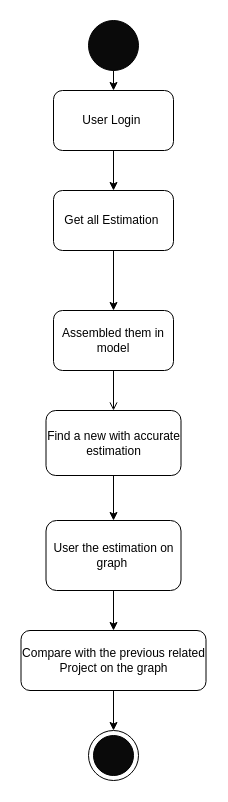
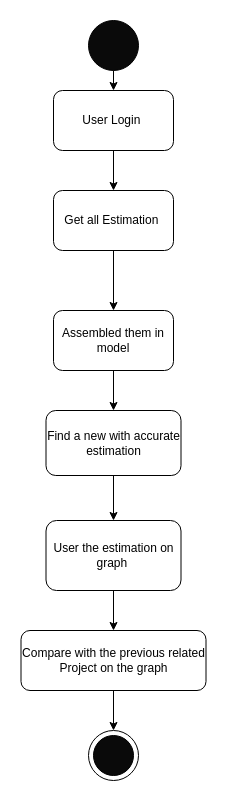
edge "Assembled them in model" -> "Find a new with accurate estimation": arrowhead open -> classic
